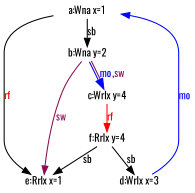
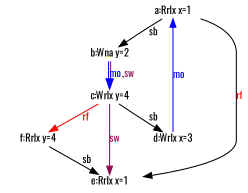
node "a:Wna x=1": label "a:Wna x=1" -> "a:Rrlx x=1"
edge "b:Wna y=2" -> "e:Rrlx x=1": now "c:Wrlx y=4" -> "e:Rrlx x=1"
edge "f:Rrlx y=4" -> "d:Wrlx x=3": now "c:Wrlx y=4" -> "d:Wrlx x=3"
